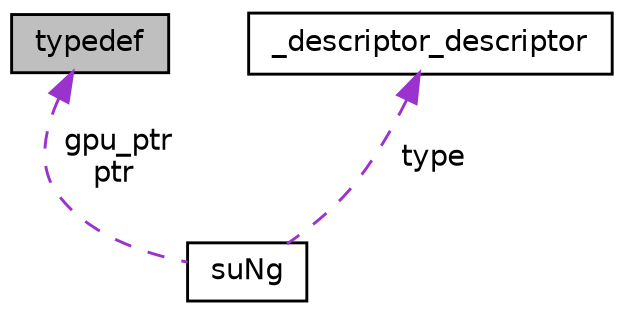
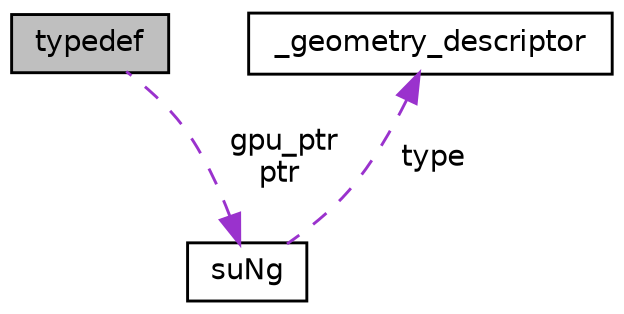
node "_descriptor_descriptor": label "_descriptor_descriptor" -> "_geometry_descriptor"
edge "suNg" -> "typedef": reversed
